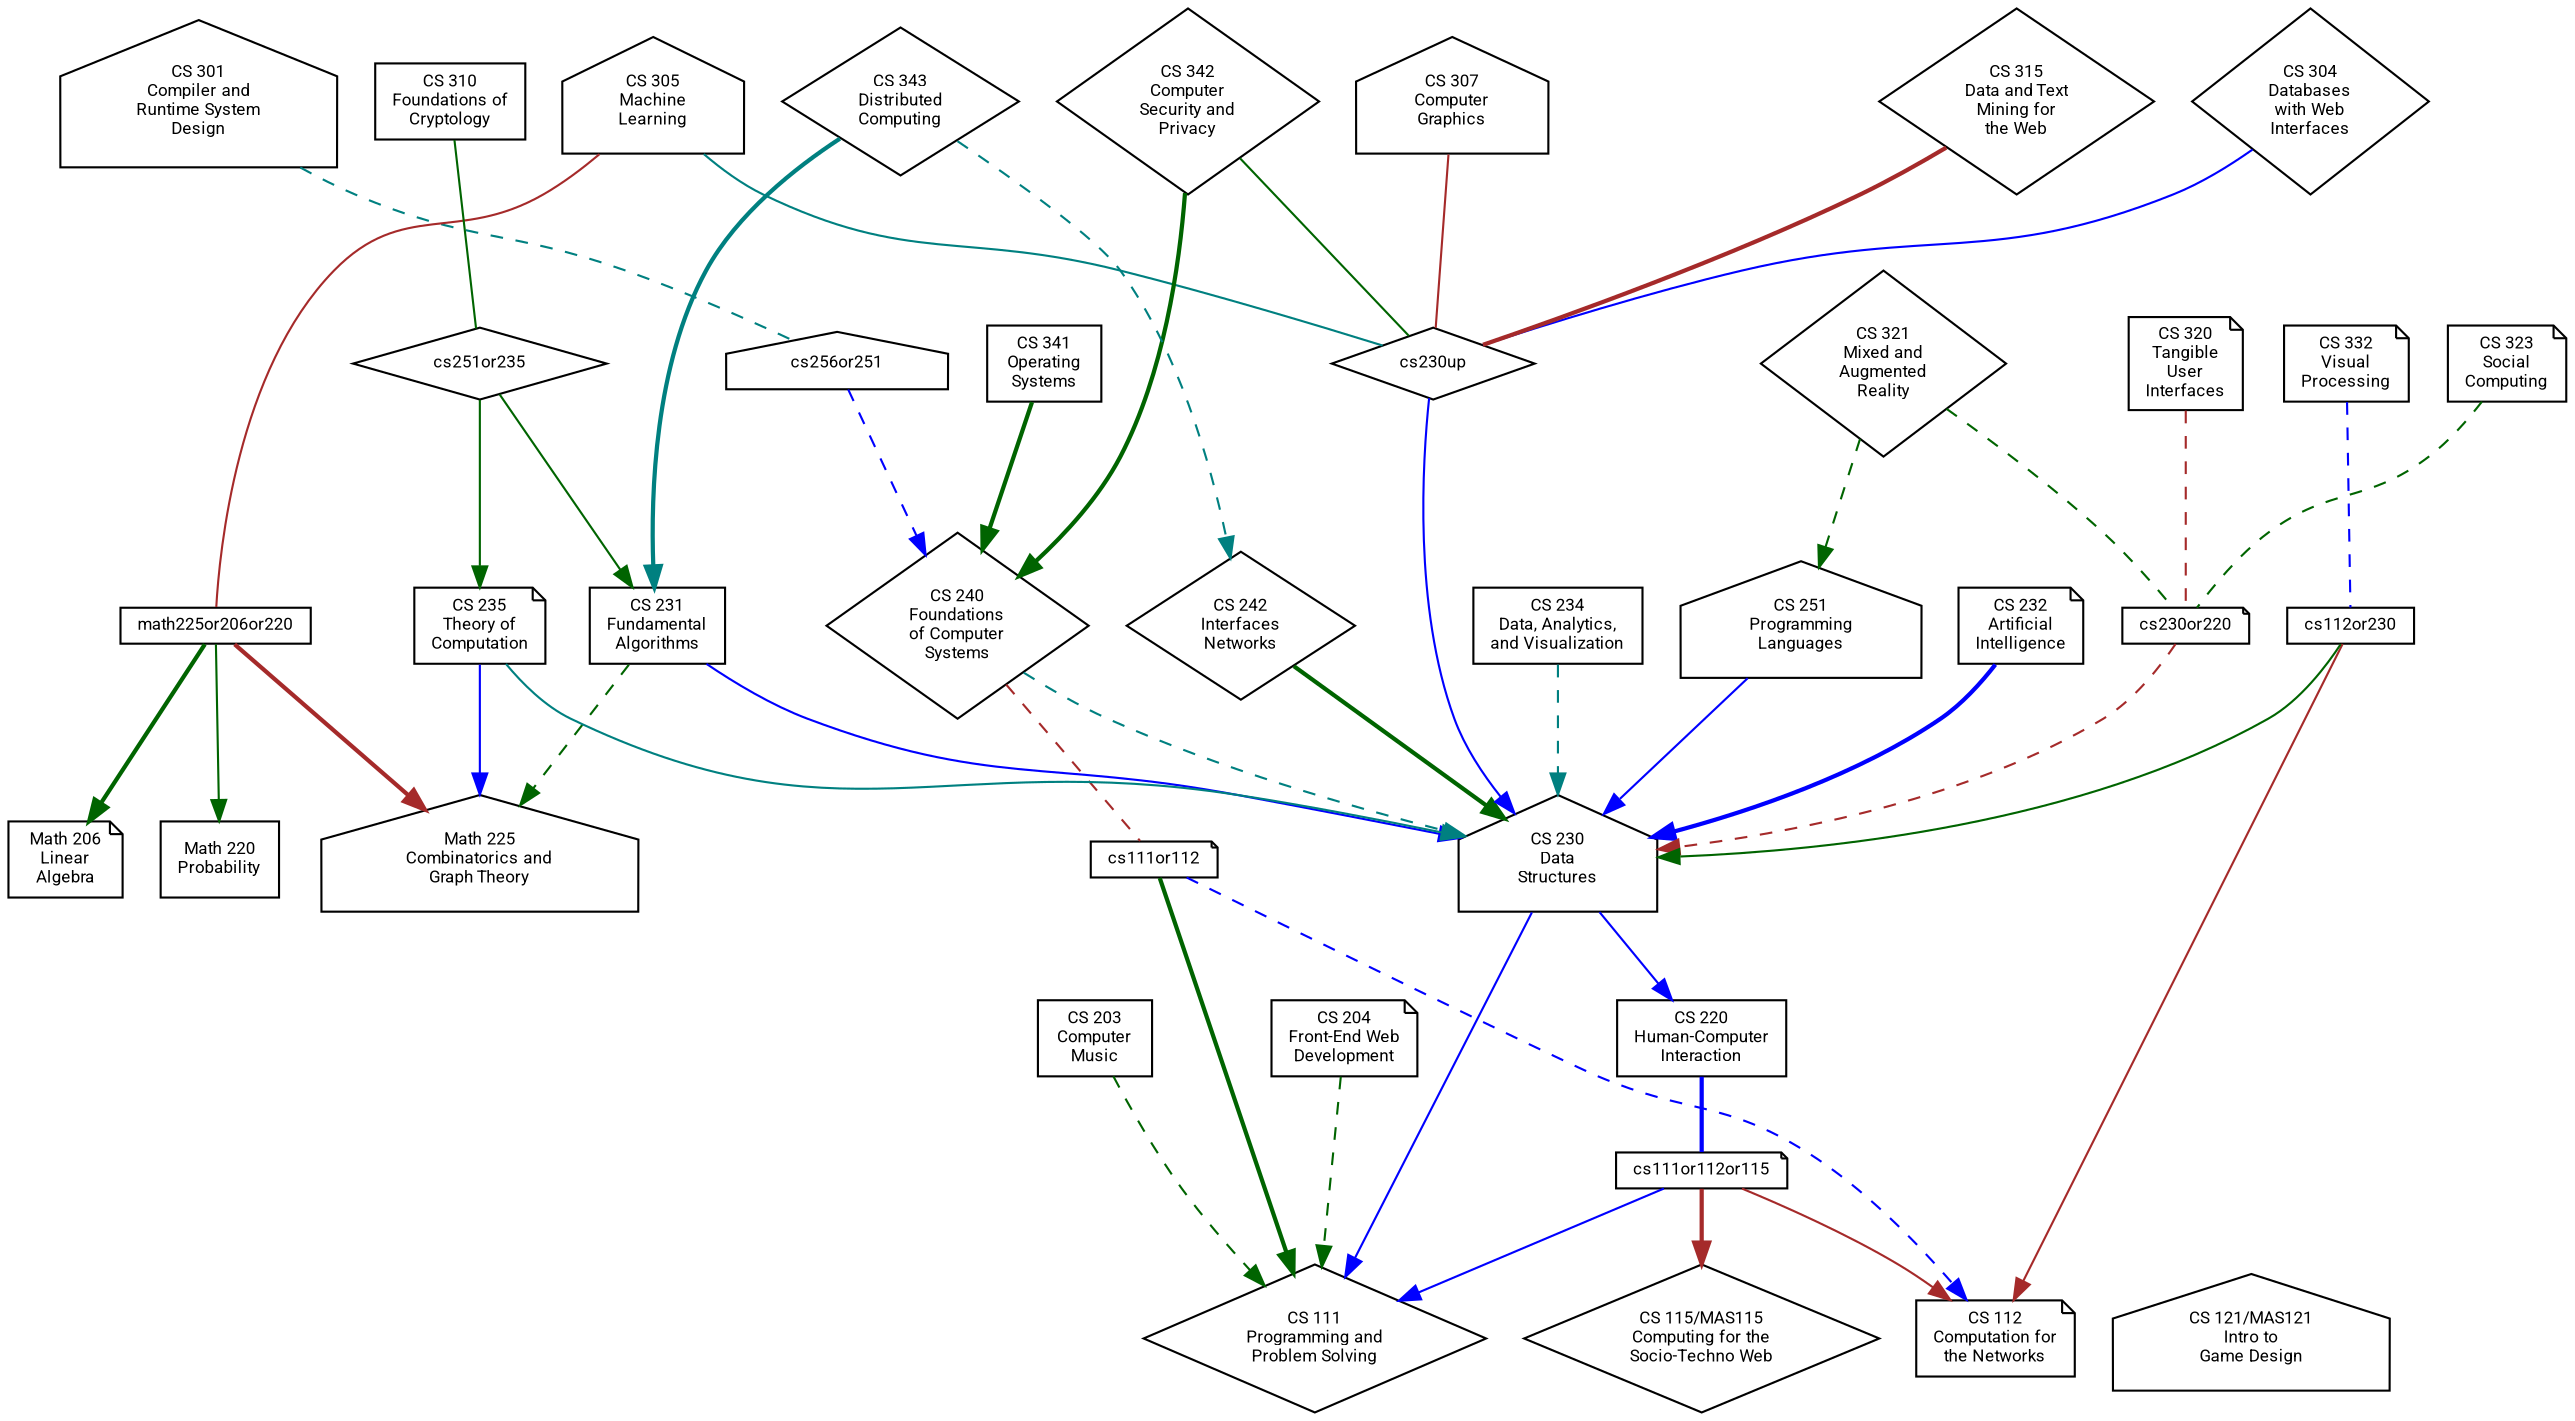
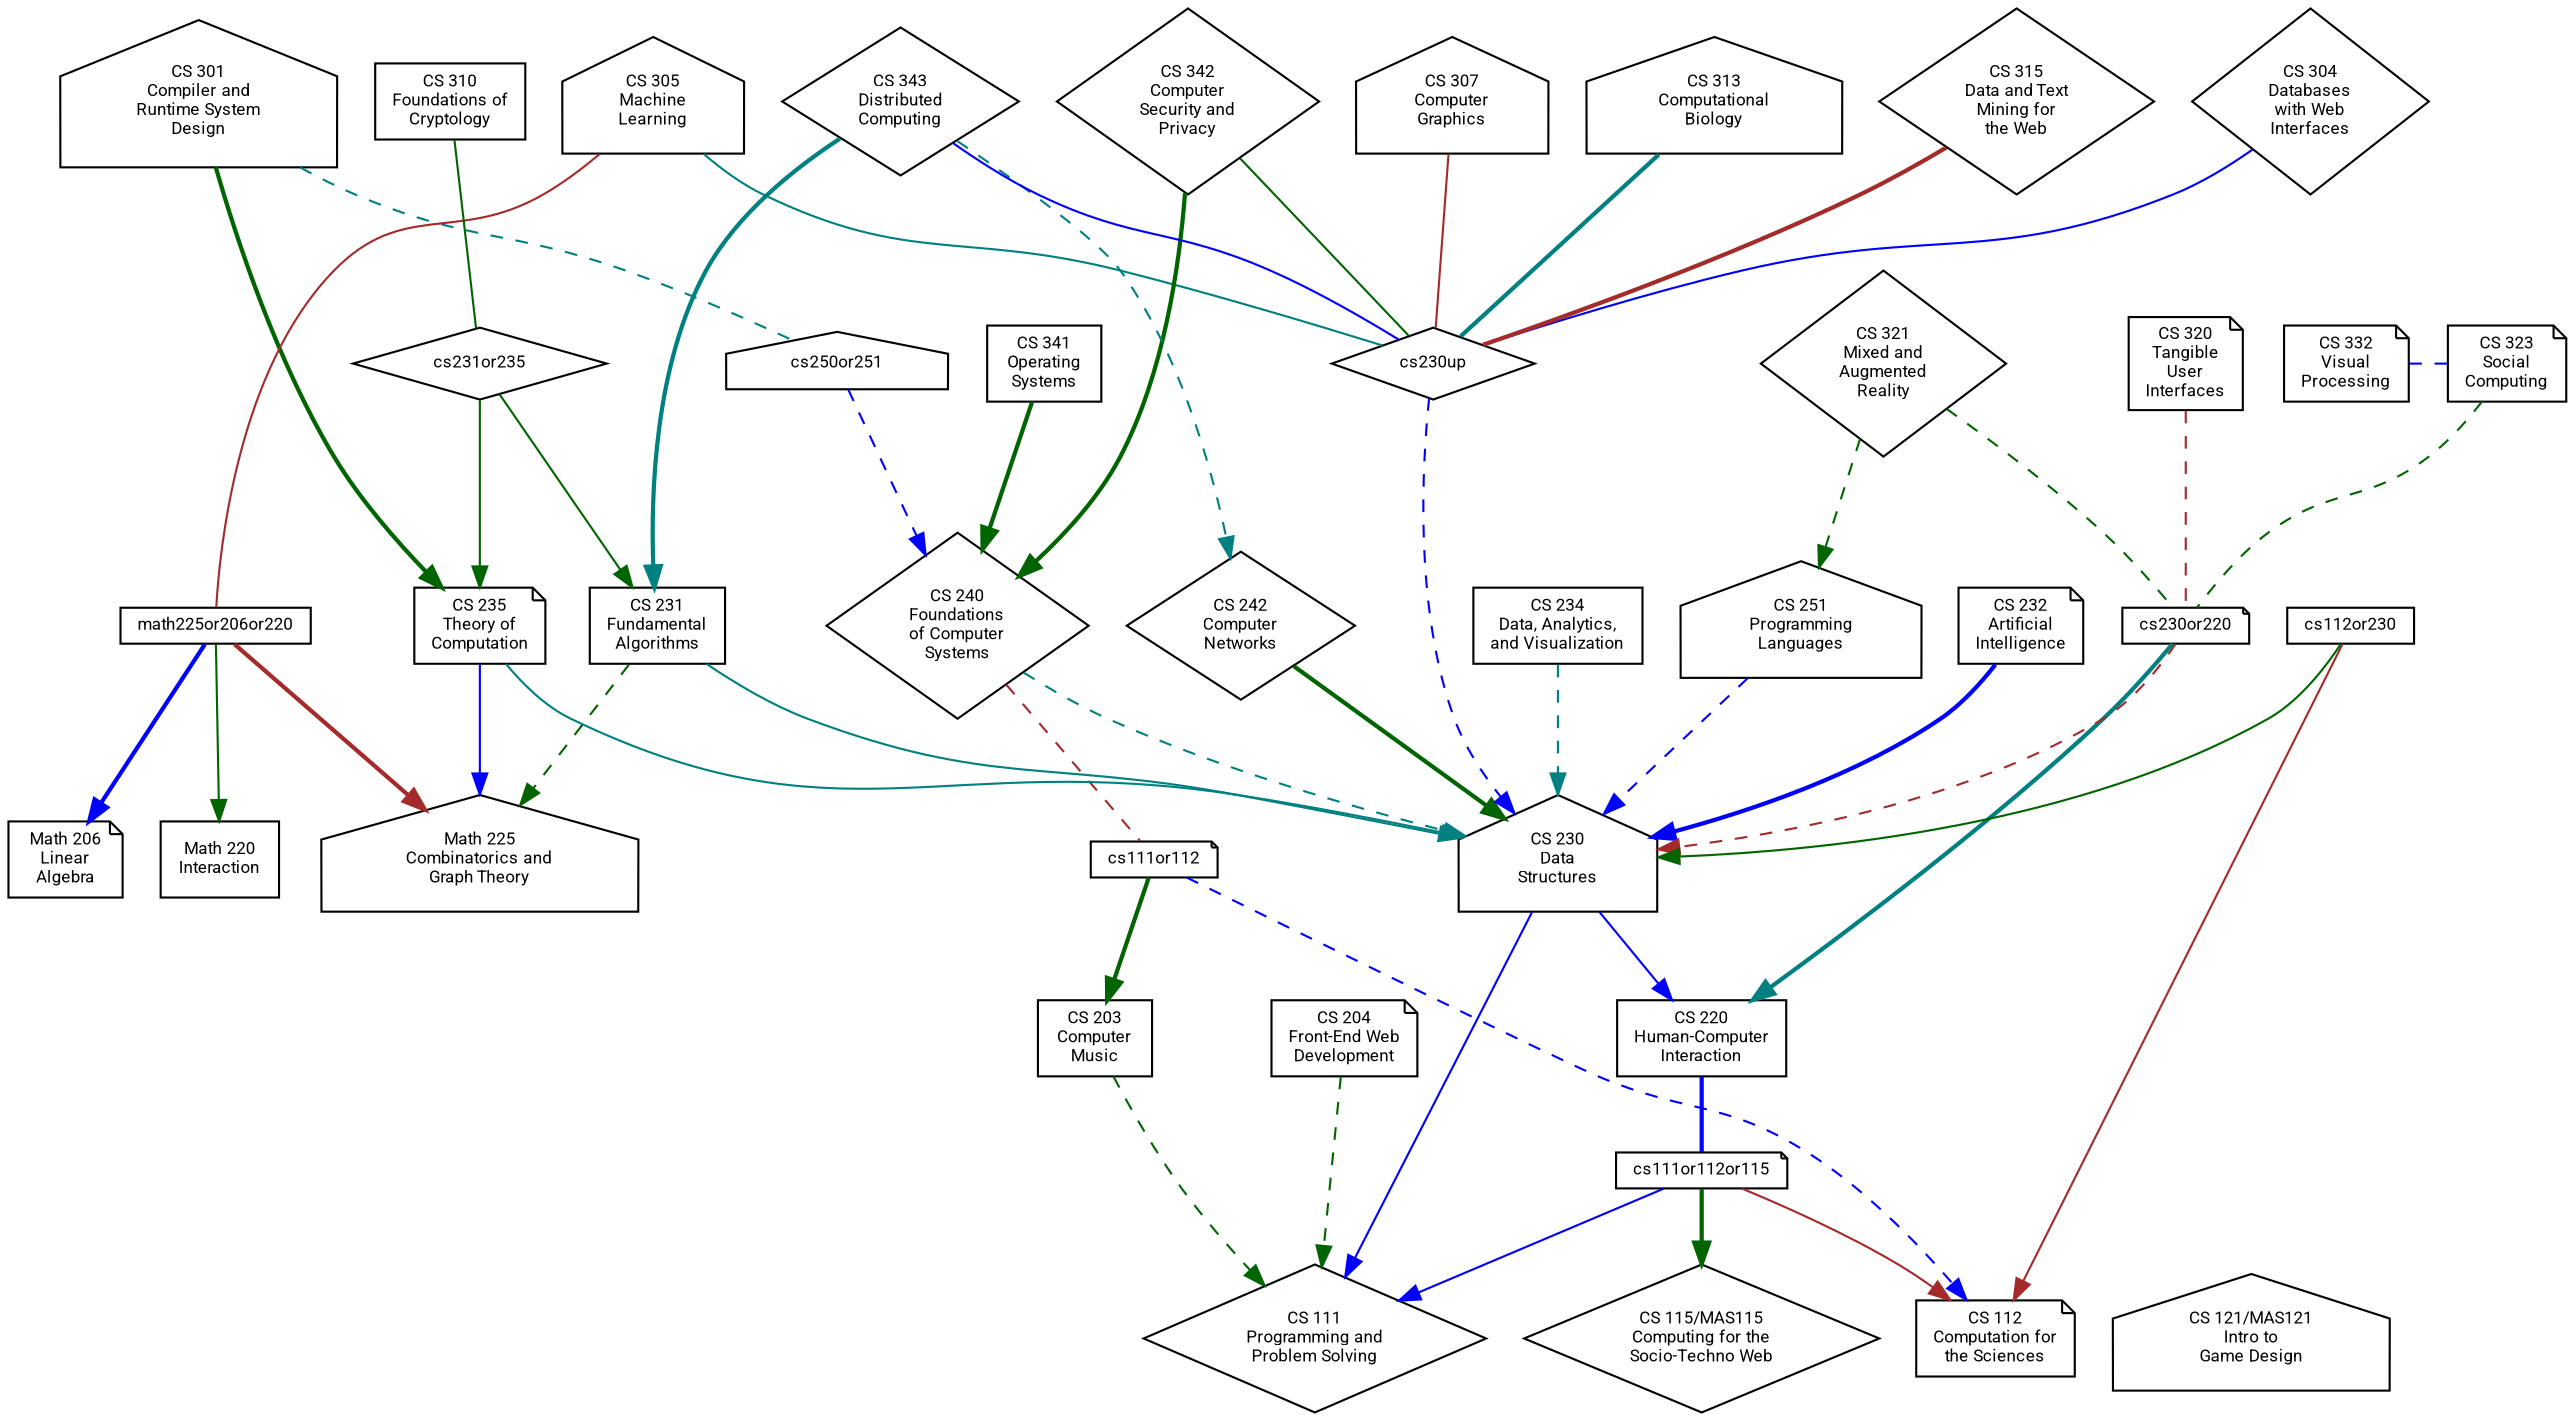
node "CS 313 Computational Biology": added
edge "CS 343 Distributed Computing" -- "cs230up": added
node "cs251or235": label "cs251or235" -> "cs231or235"
node "cs256or251": label "cs256or251" -> "cs250or251"
edge "CS 301 Compiler and Runtime System Design" -> "CS 235 Theory of Computation": added
edge "CS 332 Visual Processing" -- "cs112or230": now "CS 332 Visual Processing" -- "CS 323 Social Computing"
edge "cs230up" -> "CS 230 Data Structures": style solid -> dashed
node "CS 242 Interfaces Networks": label "CS 242 Interfaces Networks" -> "CS 242 Computer Networks"
edge "math225or206or220" -> "Math 206 Linear Algebra": color darkgreen -> blue
edge "CS 251 Programming Languages" -> "CS 230 Data Structures": style solid -> dashed
edge "CS 231 Fundamental Algorithms" -> "CS 230 Data Structures": color blue -> teal
edge "cs230or220" -> "CS 220 Human-Computer Interaction": added
node "Math 220 Probability": label "Math 220 Probability" -> "Math 220 Interaction"
edge "cs111or112" -> "CS 111 Programming and Problem Solving": now "cs111or112" -> "CS 203 Computer Music"
edge "cs111or112or115" -> "CS 115/MAS115 Computing for the Socio-Techno Web": color brown -> darkgreen
node "CS 112 Computation for the Networks": label "CS 112 Computation for the Networks" -> "CS 112 Computation for the Sciences"
